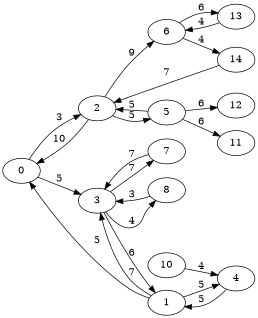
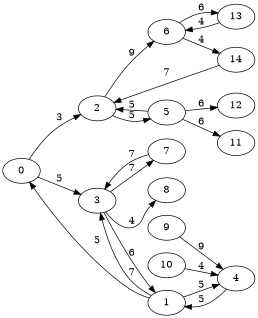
edge "2" -> "0": removed, label "10"
edge "8" -> "3": removed, label "3"
node "9": added
